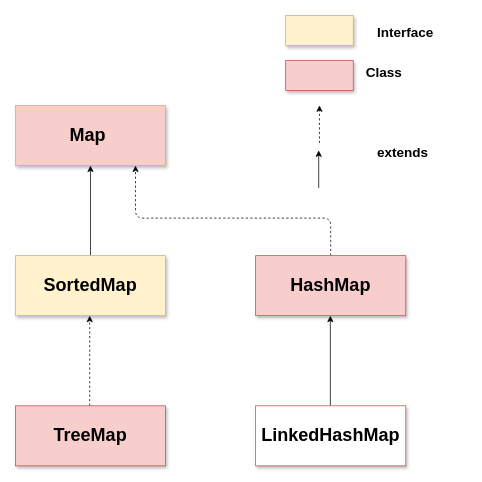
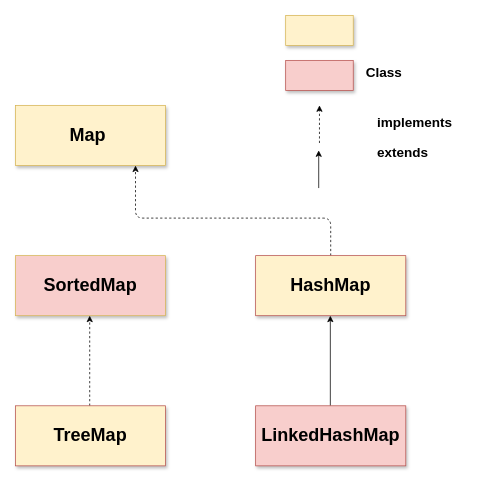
node "Interface": removed
node "implements": added
node "Map": fillcolor #f8cecc -> #fff2cc
edge "SortedMap" -> "Map": removed
node "SortedMap": fillcolor #fff2cc -> #f8cecc
node "HashMap": fillcolor #f8cecc -> #fff2cc
node "TreeMap": fillcolor #f8cecc -> #fff2cc
node "LinkedHashMap": fillcolor #ffffff -> #f8cecc
